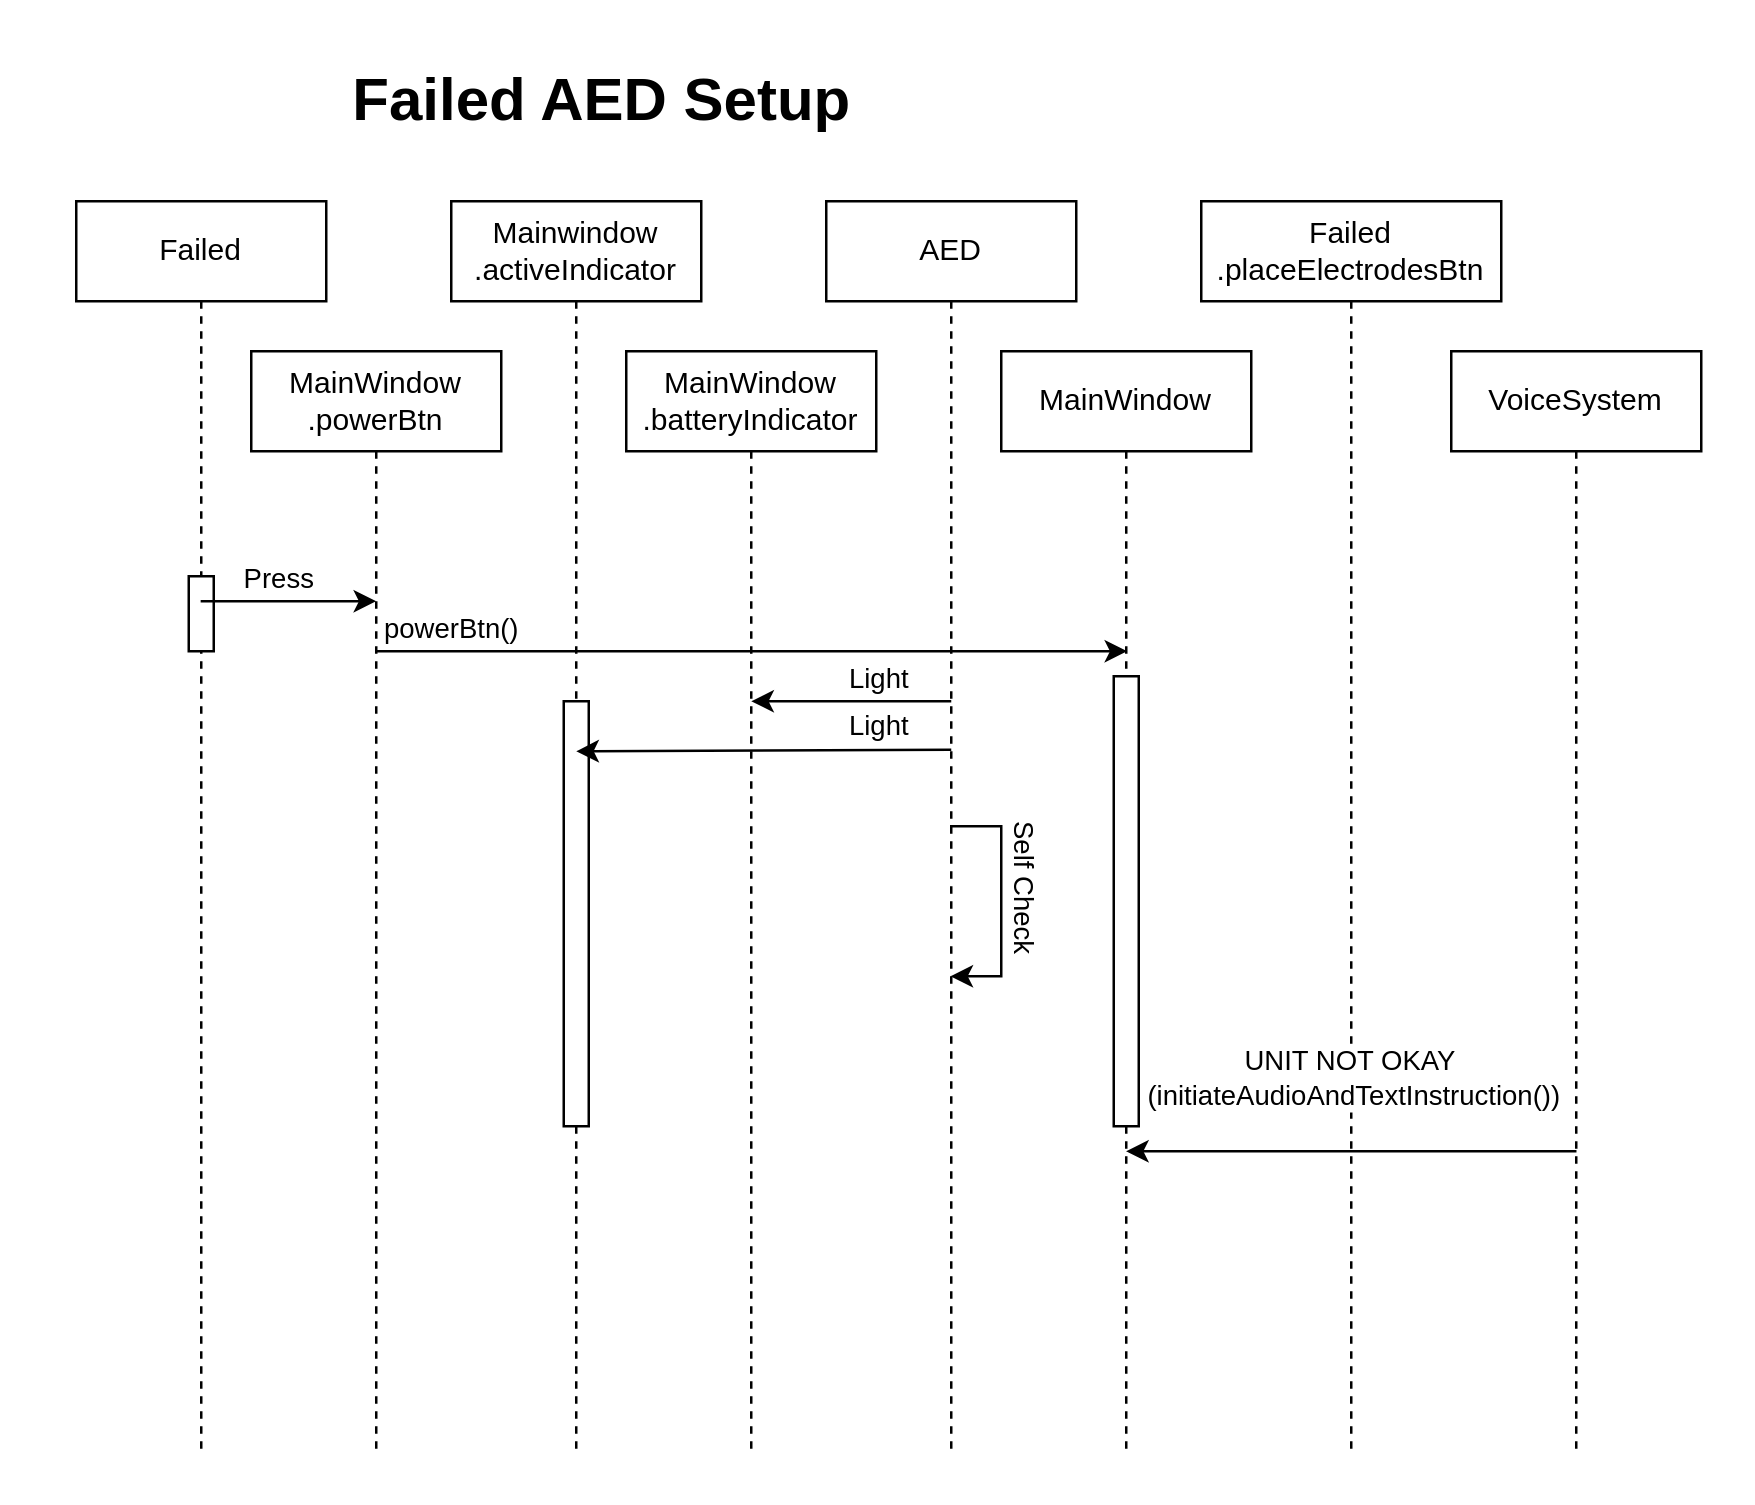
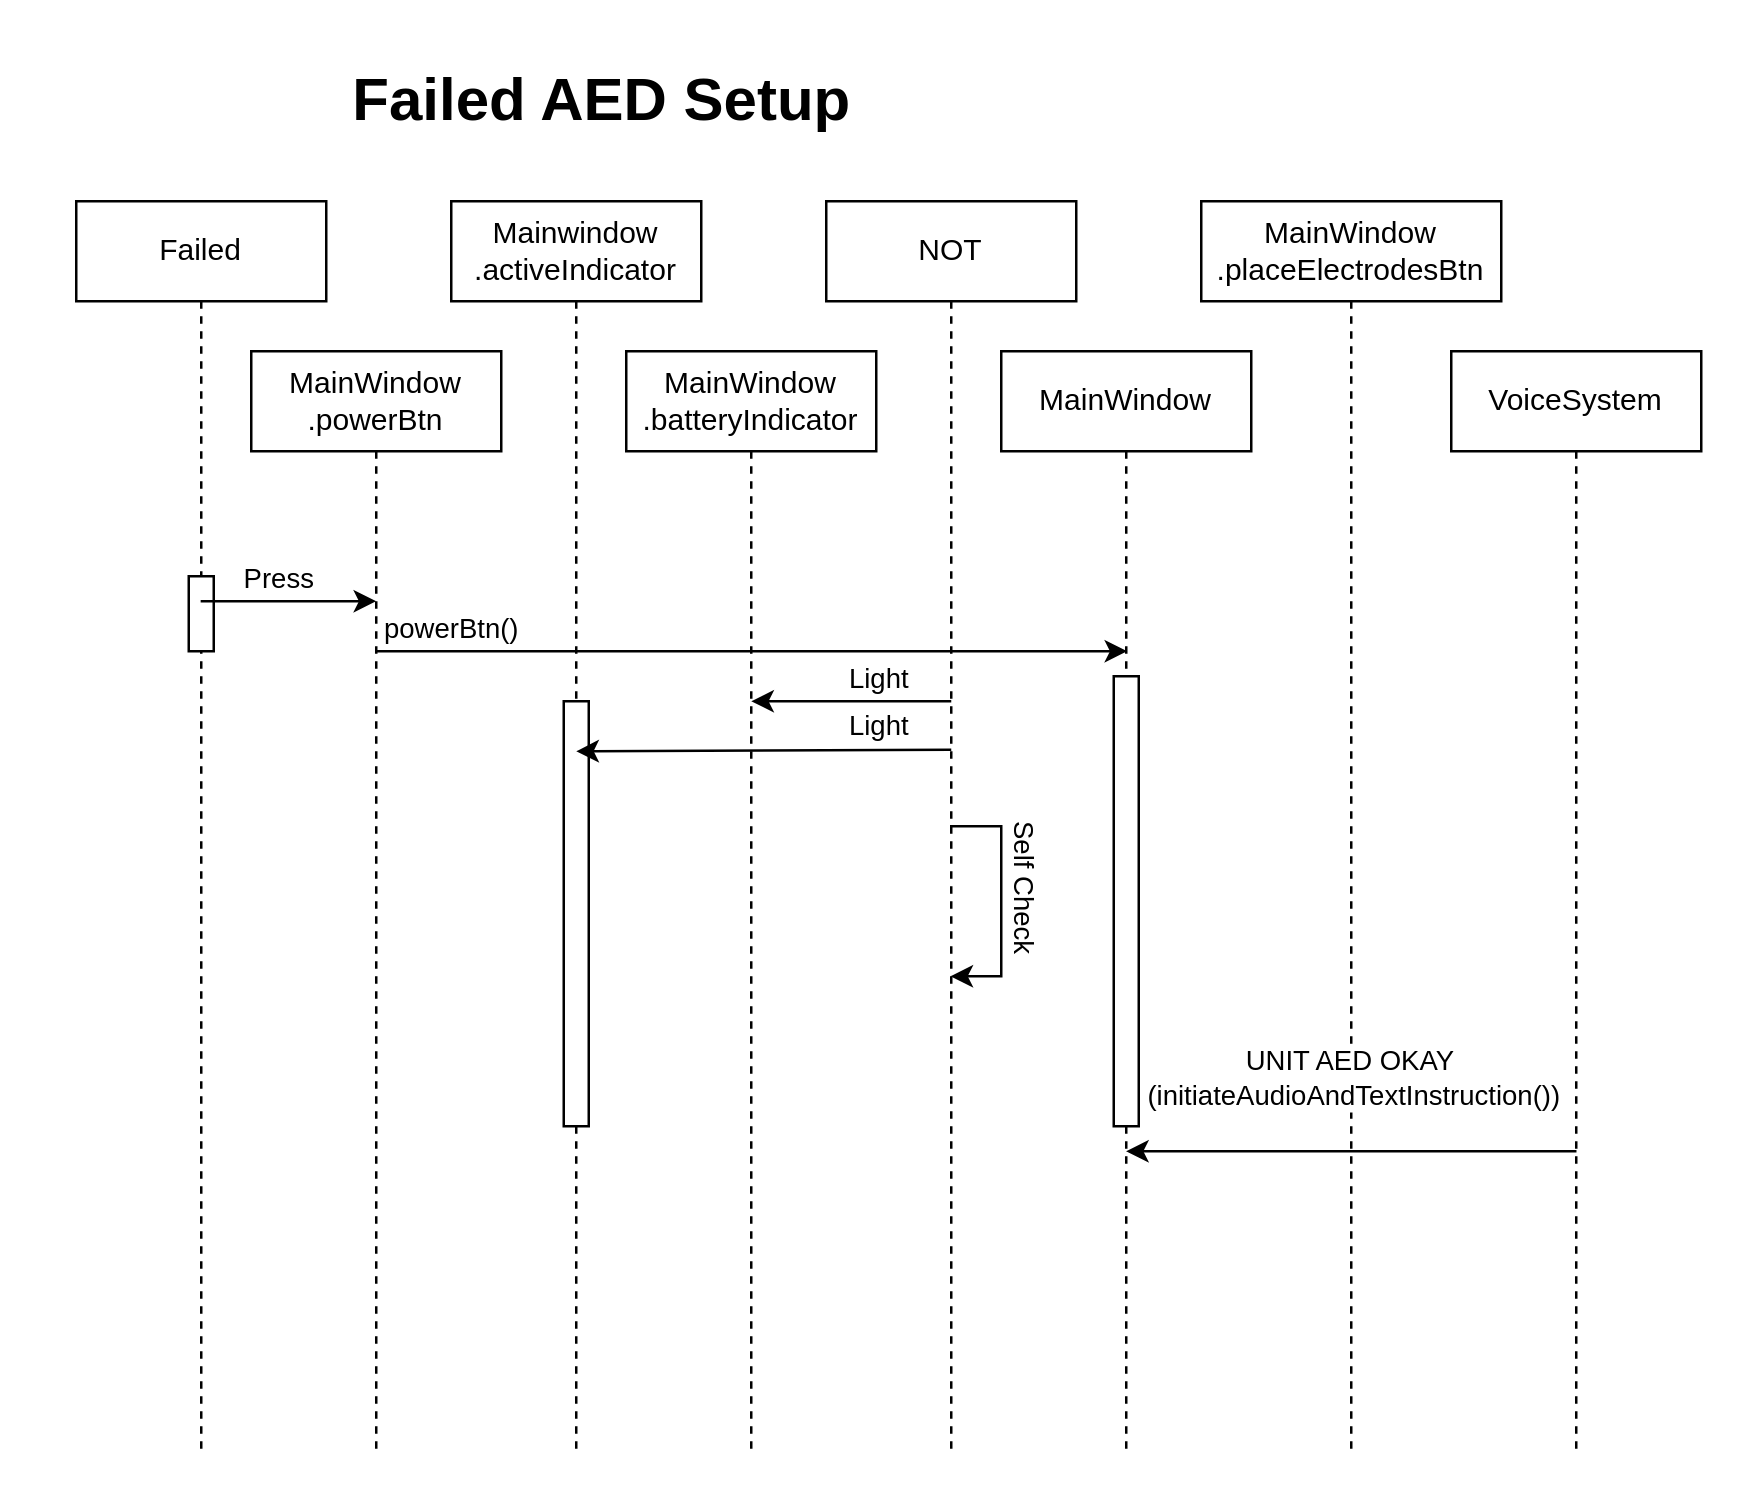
node "AED": label "AED" -> "NOT"
node "Failed .placeElectrodesBtn": label "Failed .placeElectrodesBtn" -> "MainWindow .placeElectrodesBtn"
node "UNIT NOT OKAY (initiateAudioAndTextInstruction())": label "UNIT NOT OKAY (initiateAudioAndTextInstruction())" -> "UNIT AED OKAY (initiateAudioAndTextInstruction())"
